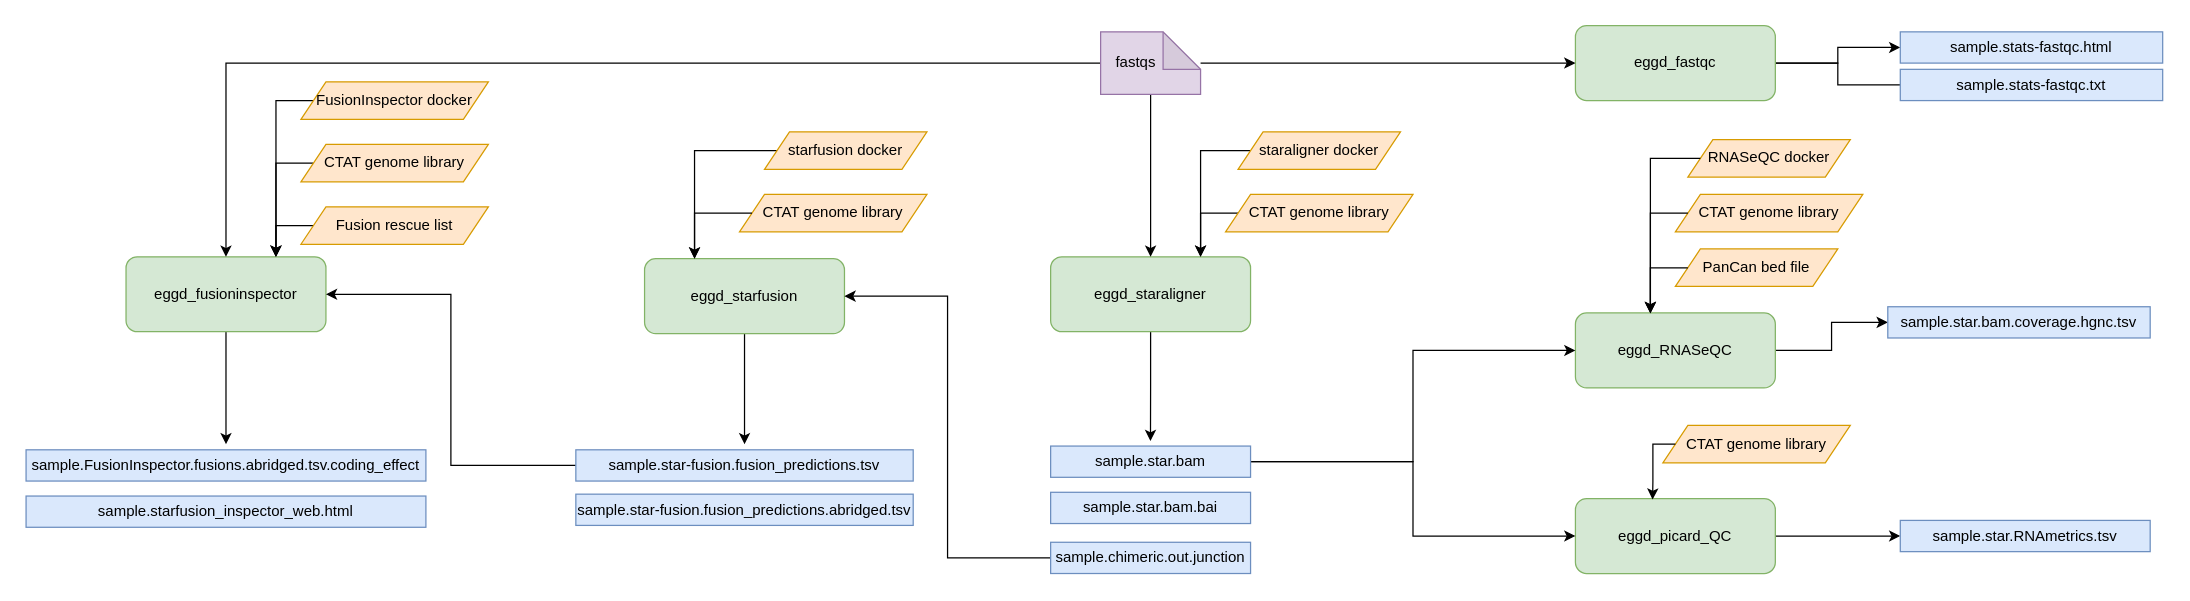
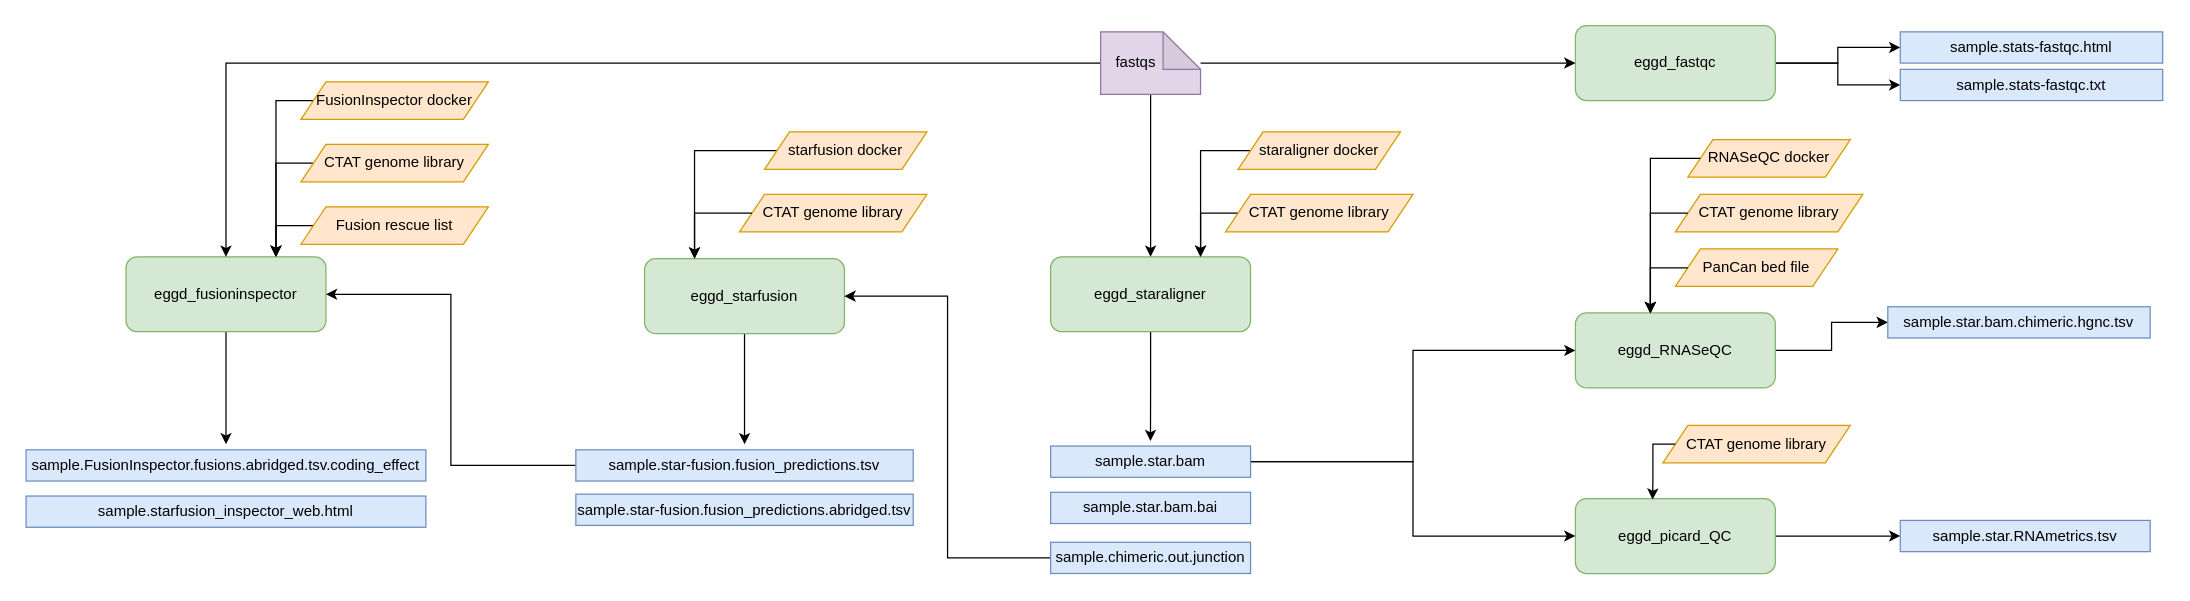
edge "eggd_fastqc" -- "sample.stats-fastqc.txt": arrowhead none -> classic
node "sample.star.bam.coverage.hgnc.tsv": label "sample.star.bam.coverage.hgnc.tsv" -> "sample.star.bam.chimeric.hgnc.tsv"
